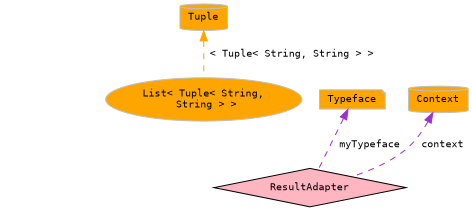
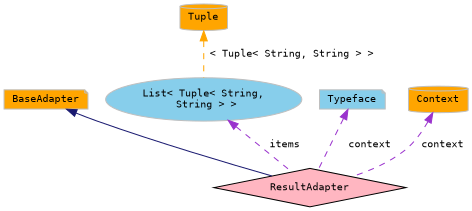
node "BaseAdapter": added
node "List< Tuple< String, String > >": fillcolor orange -> skyblue
node "Typeface": fillcolor orange -> skyblue
edge "ResultAdapter" -> "Typeface": label " myTypeface" -> " context"
edge "ResultAdapter" -> "List< Tuple< String, String > >": added, label "items"
